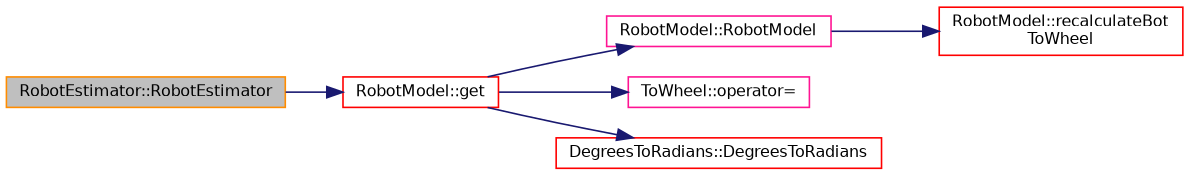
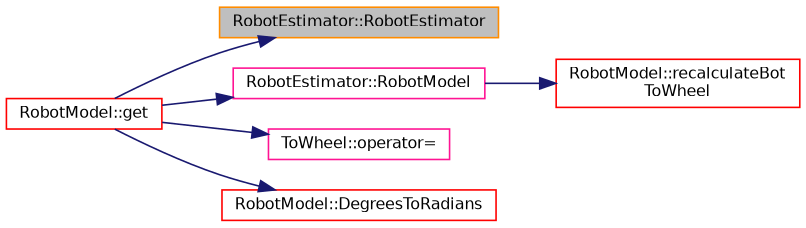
node "RobotModel::RobotModel": label "RobotModel::RobotModel" -> "RobotEstimator::RobotModel"
edge "RobotEstimator::RobotEstimator" -> "RobotModel::get": reversed
node "DegreesToRadians::DegreesToRadians": label "DegreesToRadians::DegreesToRadians" -> "RobotModel::DegreesToRadians"
